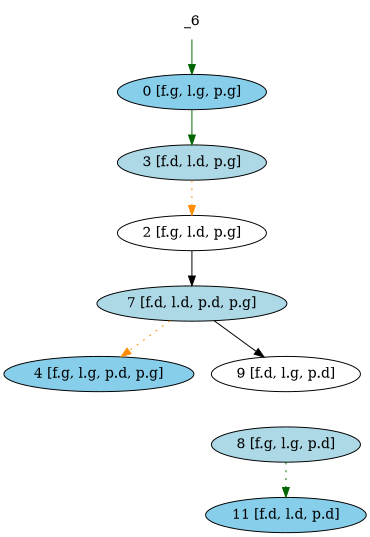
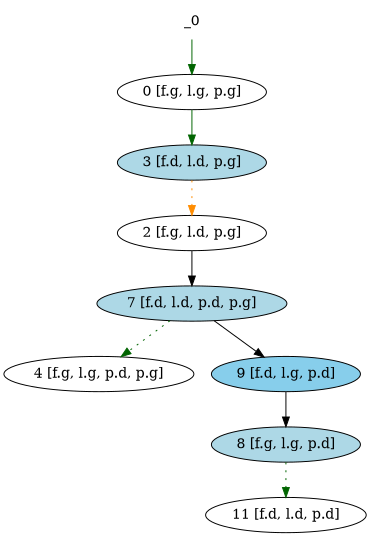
node "_6": label "_6" -> "_0"
node "0 [f.g, l.g, p.g]": fillcolor skyblue -> white
edge "7 [f.d, l.d, p.d, p.g]" -> "4 [f.g, l.g, p.d, p.g]": color darkorange -> darkgreen
node "4 [f.g, l.g, p.d, p.g]": fillcolor skyblue -> white
node "9 [f.d, l.g, p.d]": fillcolor white -> skyblue
edge "9 [f.d, l.g, p.d]" -> "8 [f.g, l.g, p.d]": added
node "11 [f.d, l.d, p.d]": fillcolor skyblue -> white
